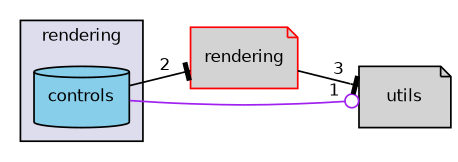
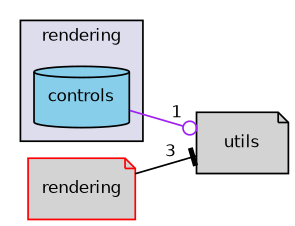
edge "controls" -> "rendering": removed
